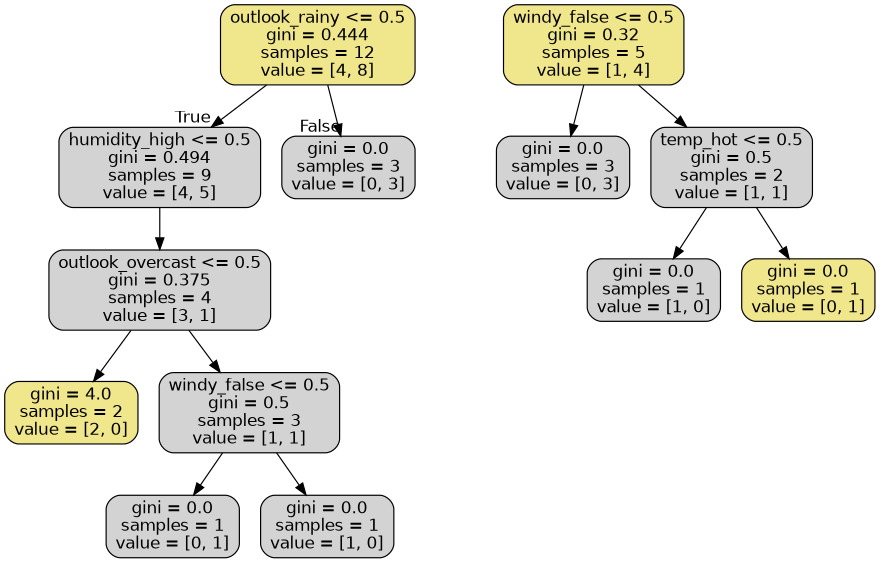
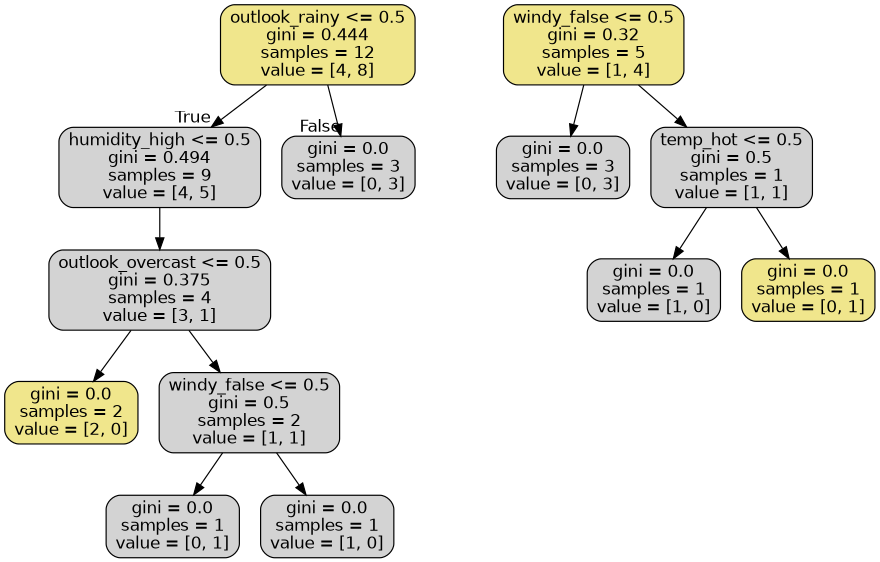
node "temp_hot <= 0.5 gini = 0.5 samples = 2 value = [1, 1]": label "temp_hot <= 0.5 gini = 0.5 samples = 2 value = [1, 1]" -> "temp_hot <= 0.5 gini = 0.5 samples = 1 value = [1, 1]"
node "gini = 4.0 samples = 2 value = [2, 0]": label "gini = 4.0 samples = 2 value = [2, 0]" -> "gini = 0.0 samples = 2 value = [2, 0]"
node "windy_false <= 0.5 gini = 0.5 samples = 3 value = [1, 1]": label "windy_false <= 0.5 gini = 0.5 samples = 3 value = [1, 1]" -> "windy_false <= 0.5 gini = 0.5 samples = 2 value = [1, 1]"
